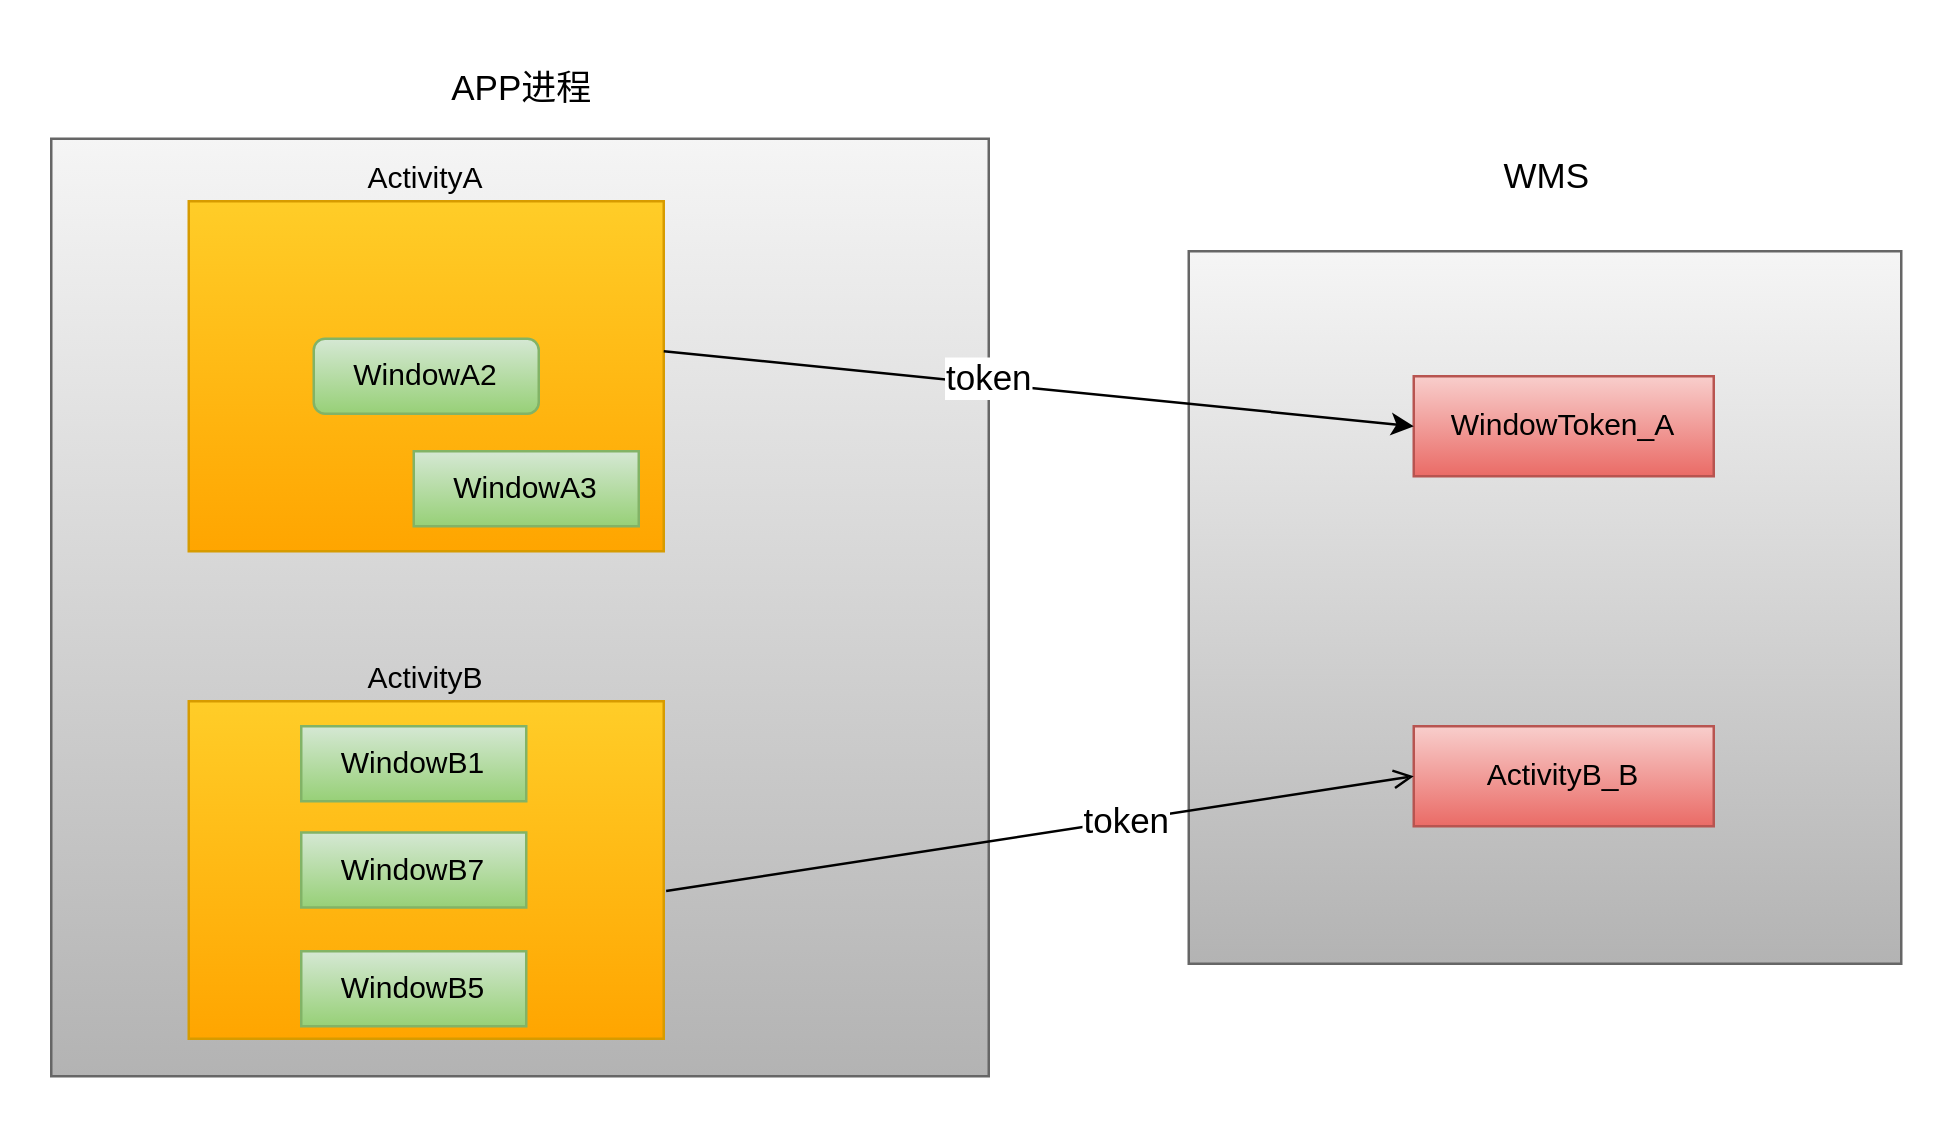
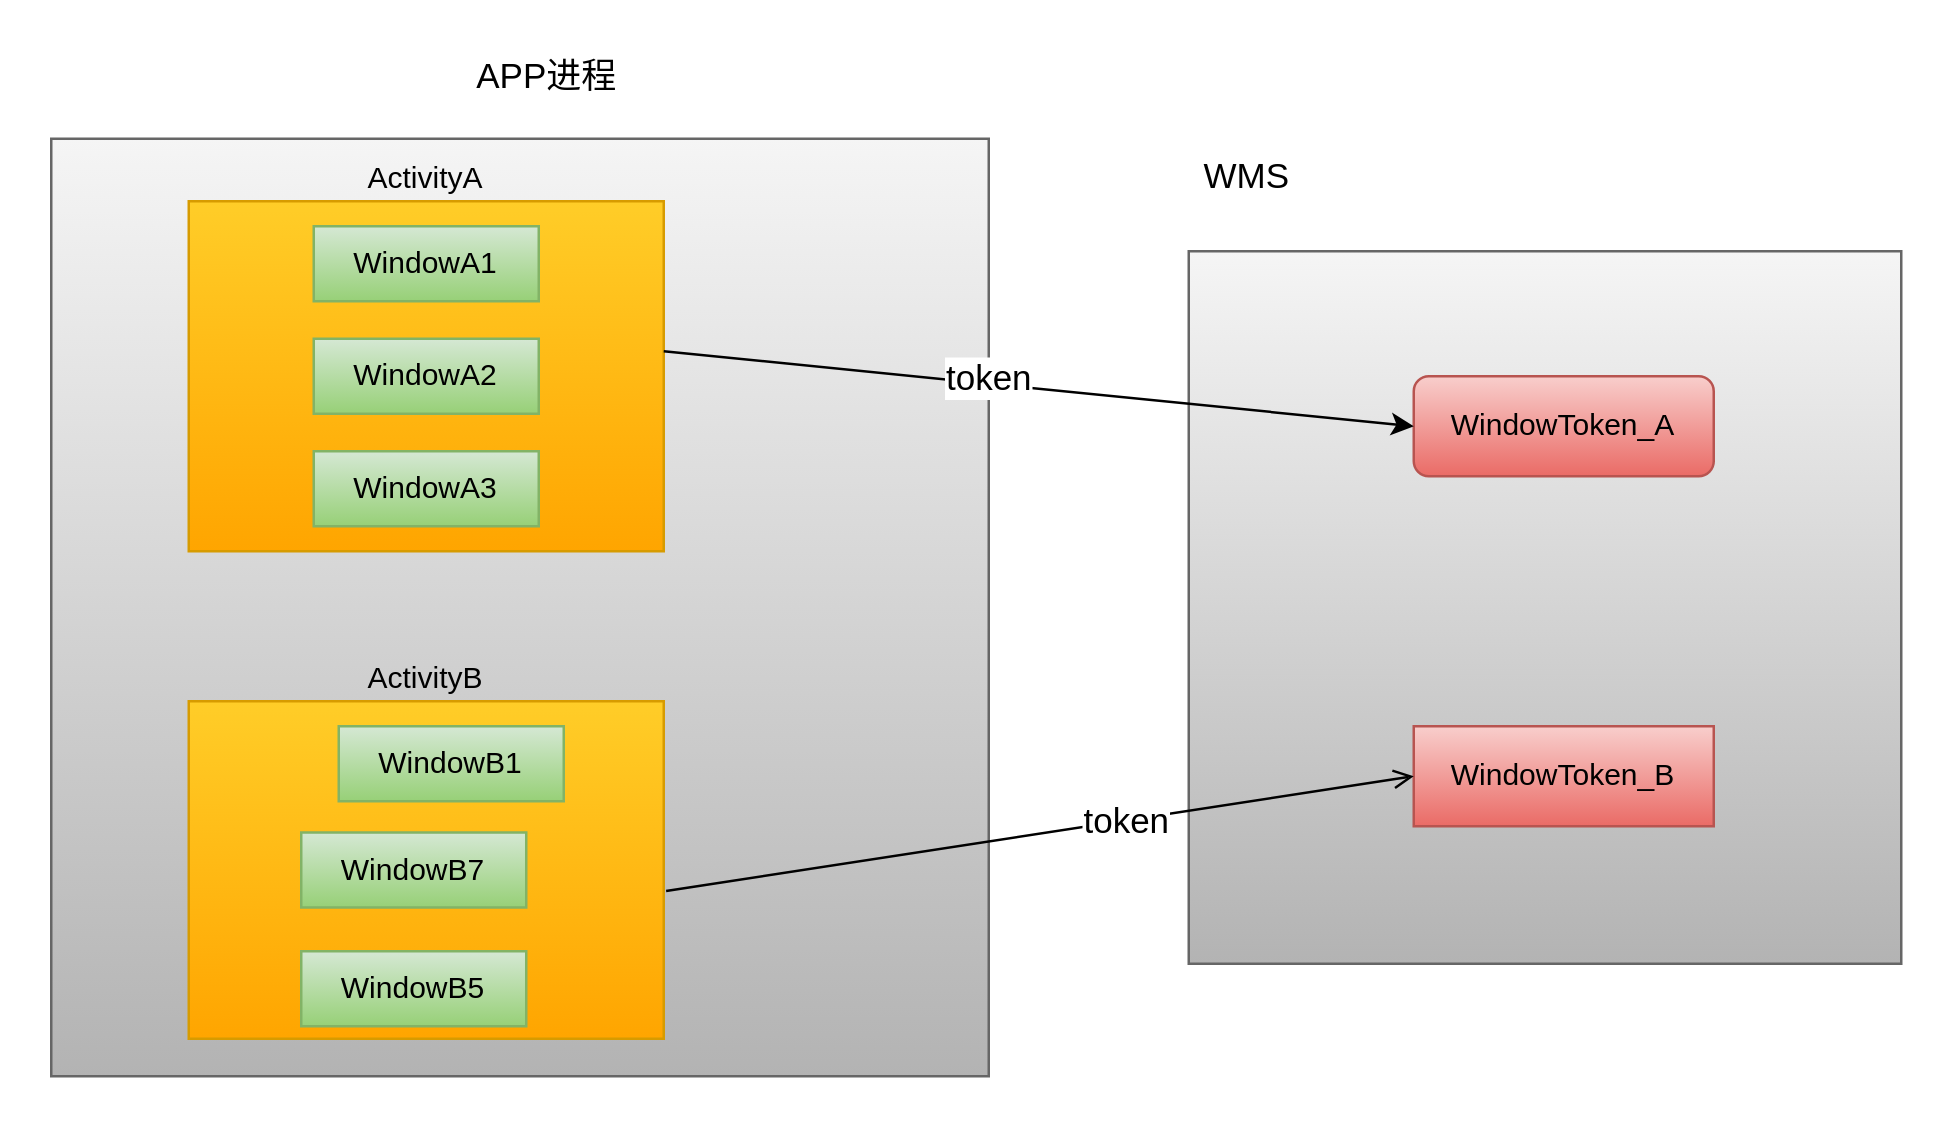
node "APP进程": moved (520, 89) -> (545, 76)
node "WMS": moved (1545, 176) -> (1245, 176)
node "WindowA1": added
node "WindowA2": shape rounded rectangle -> rectangle
node "WindowToken_A": shape rectangle -> rounded rectangle
node "WindowA3": moved (526, 489) -> (426, 489)
node "WindowB1": moved (414, 764) -> (451, 764)
node "ActivityB_B": label "ActivityB_B" -> "WindowToken_B"
